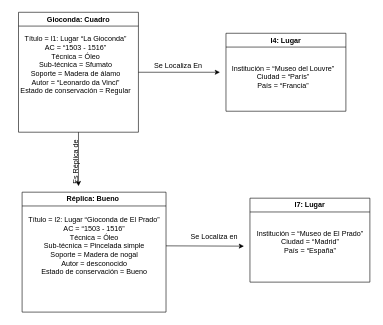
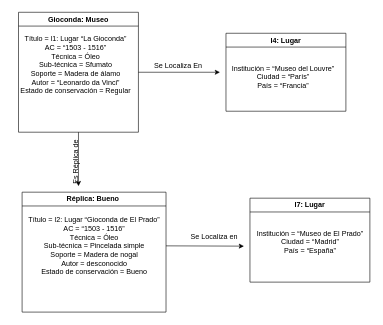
node "Gioconda: Cuadro": label "Gioconda: Cuadro" -> "Gioconda: Museo"
